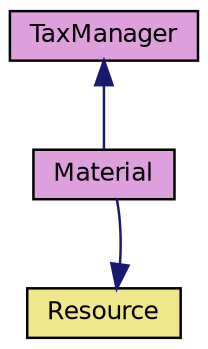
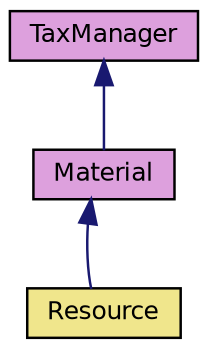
edge "Material" -> "Resource": reversed
